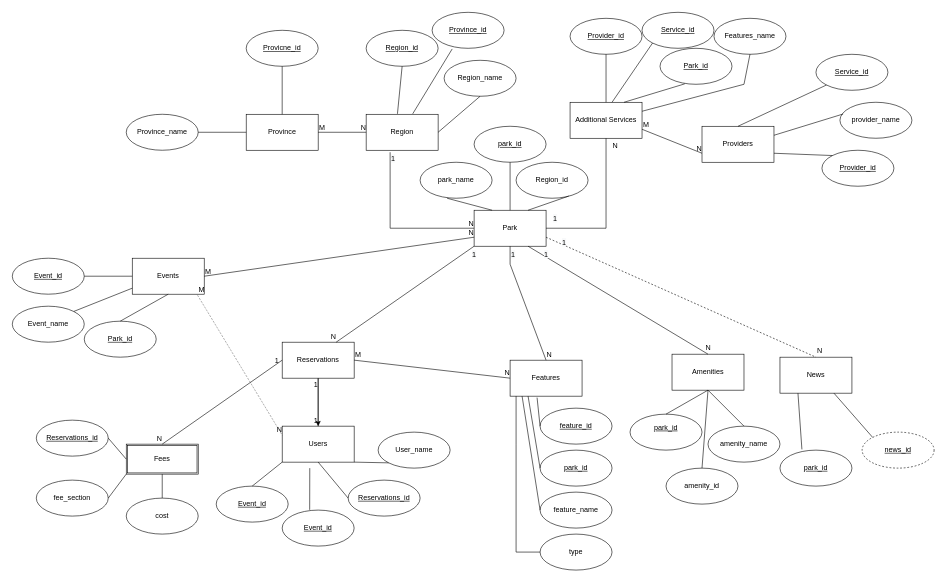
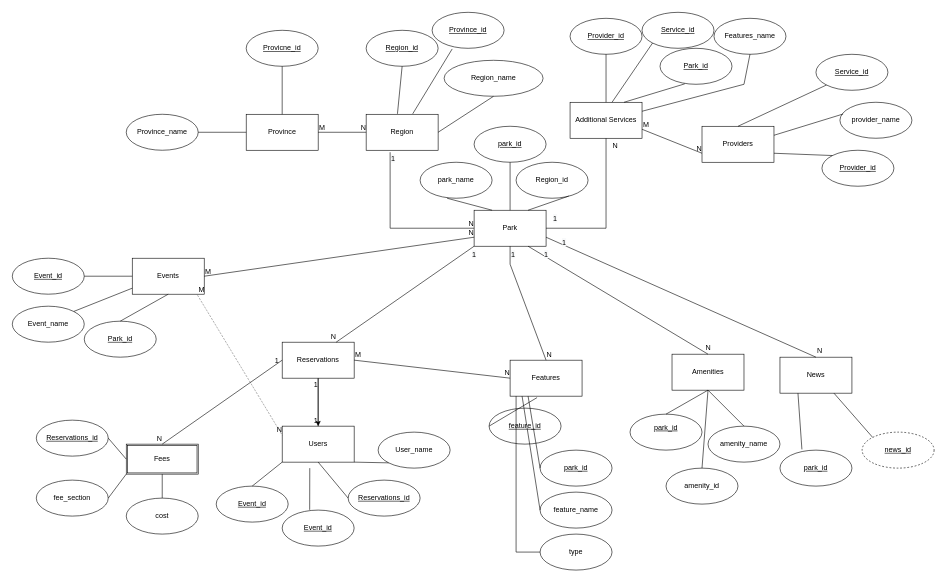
node "Region_name": size 72x36 -> 99x36
edge "Park" -- "News": style dashed -> solid
node "feature_id": moved (576, 426) -> (525, 426)
